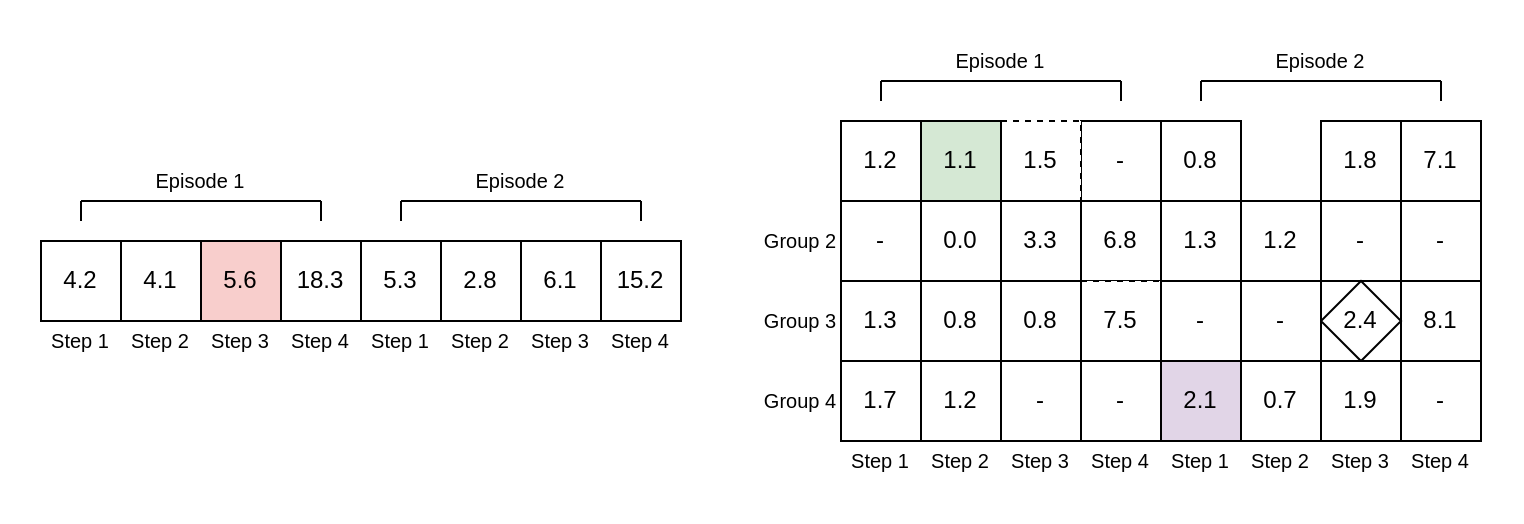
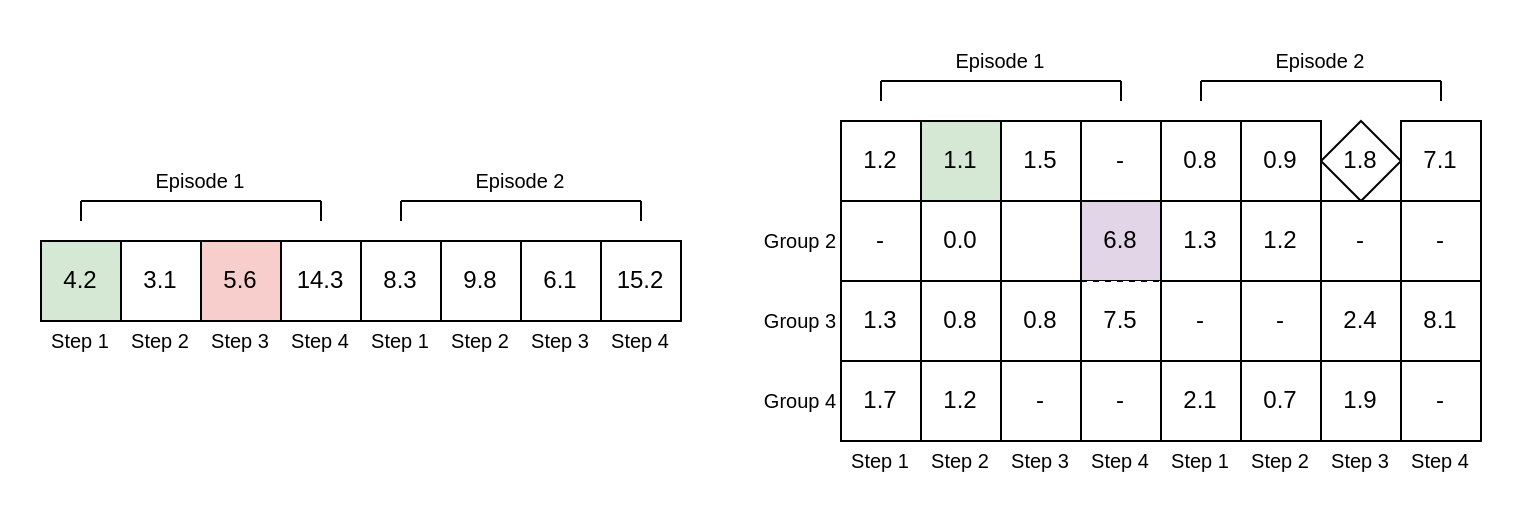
node "1.5": style dashed -> solid
node "0.9": added
node "1.8": shape rectangle -> diamond
node "3.3": removed
node "6.8": fillcolor #ffffff -> #e1d5e7
node "4.2": fillcolor #ffffff -> #d5e8d4
node "4.1": label "4.1" -> "3.1"
node "18.3": label "18.3" -> "14.3"
node "5.3": label "5.3" -> "8.3"
node "2.8": label "2.8" -> "9.8"
node "2.4": shape diamond -> rectangle
node "2.1": fillcolor #e1d5e7 -> #ffffff
